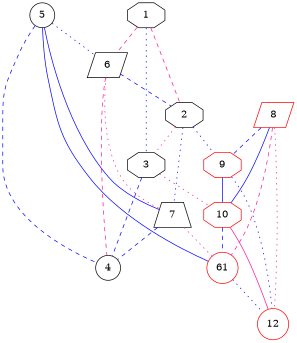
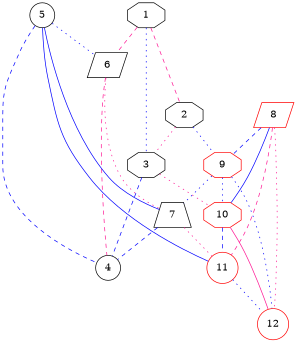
edge "6" -- "2": removed
edge "2" -- "7": now "9" -- "7"
edge "9" -- "10": style solid -> dotted
node "61": label "61" -> "11"
